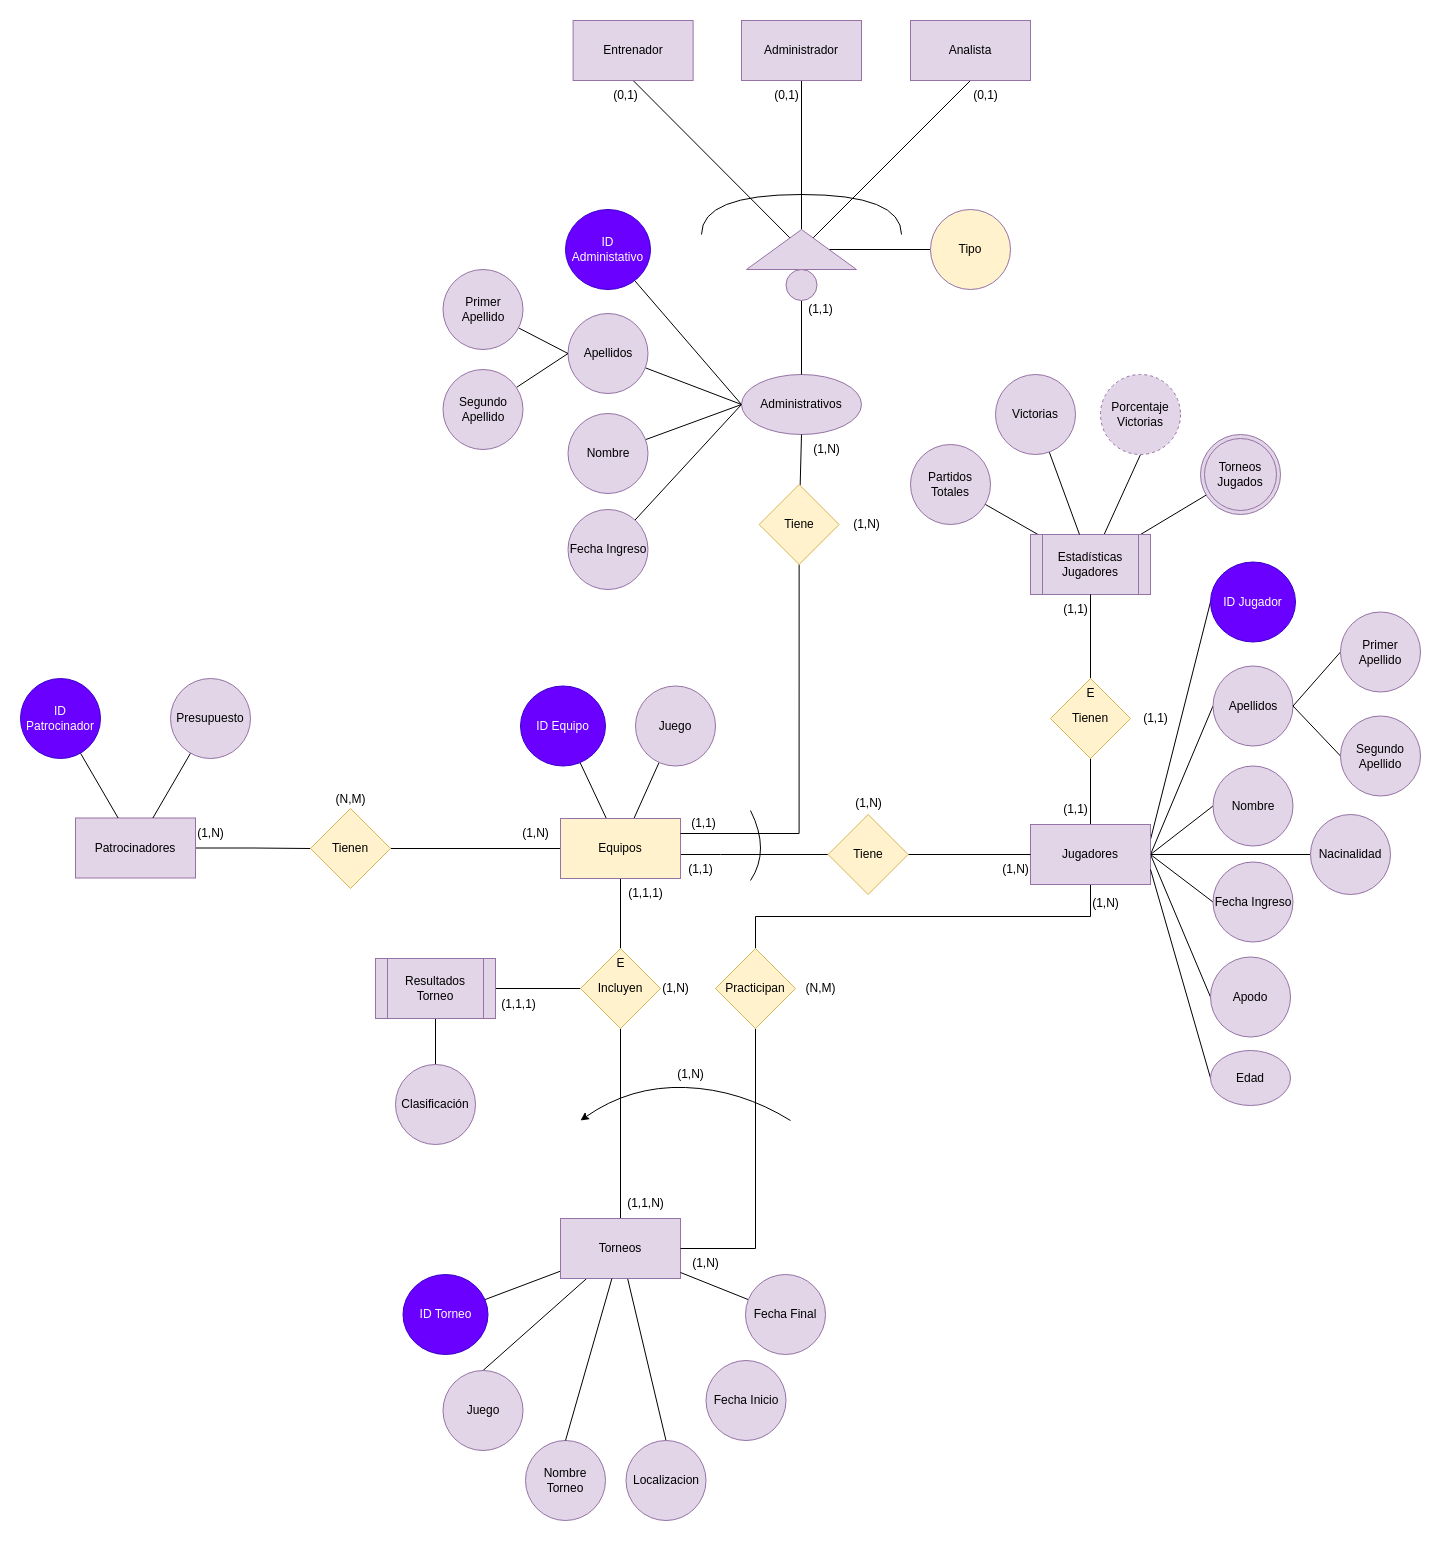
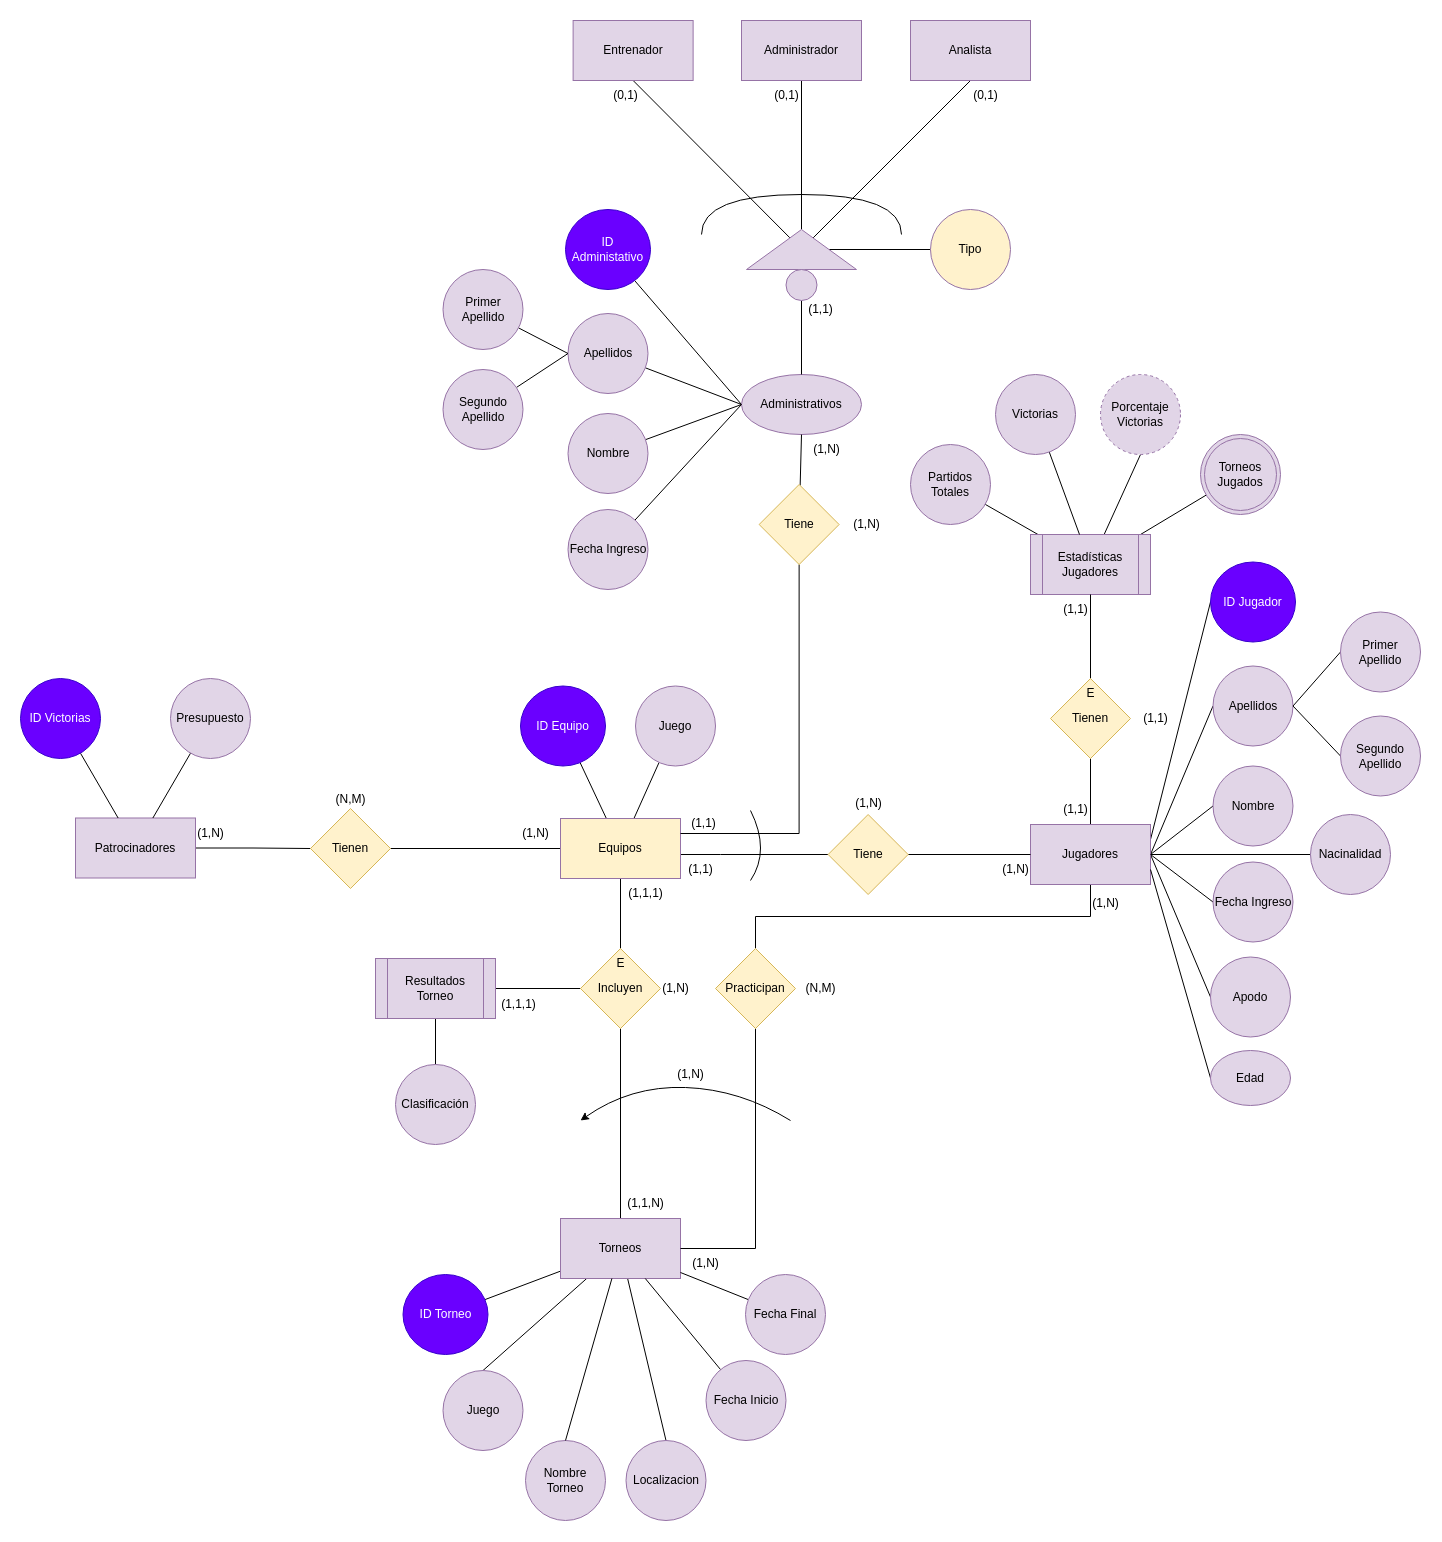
node "ID Patrocinador": label "ID Patrocinador" -> "ID Victorias"
edge "Torneos" -- "Fecha Inicio": added
